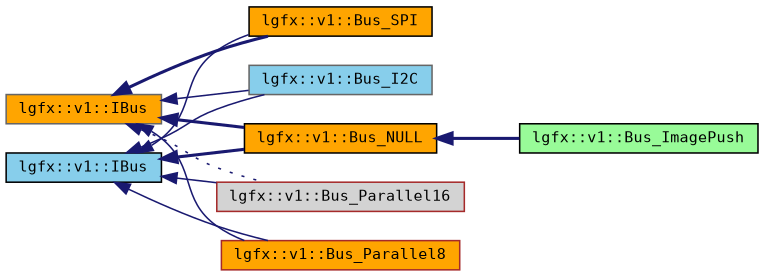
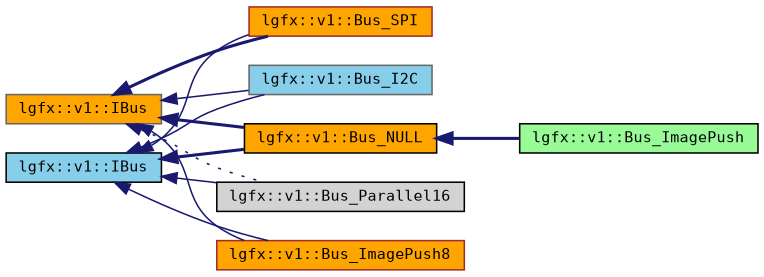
node "lgfx::v1::Bus_SPI": color black -> brown
node "lgfx::v1::Bus_Parallel16": color brown -> black
node "lgfx::v1::Bus_Parallel8": label "lgfx::v1::Bus_Parallel8" -> "lgfx::v1::Bus_ImagePush8"
